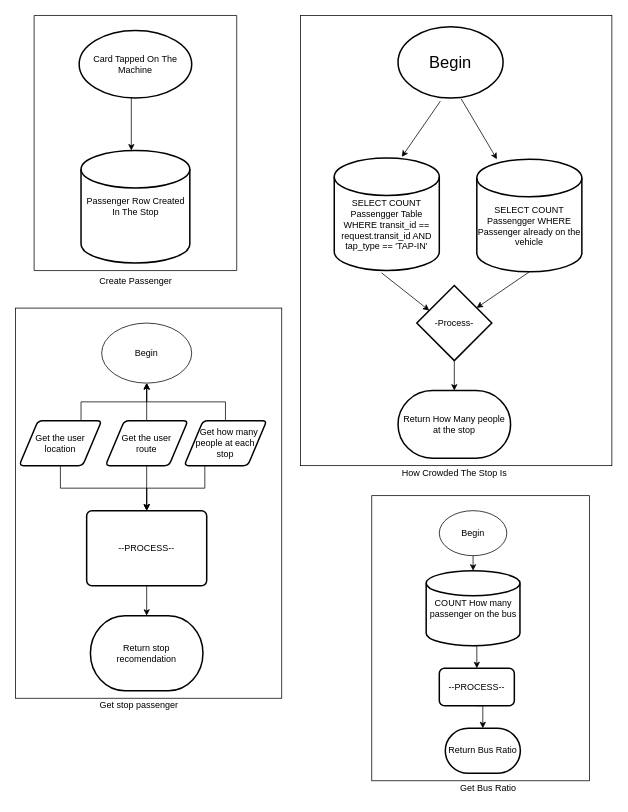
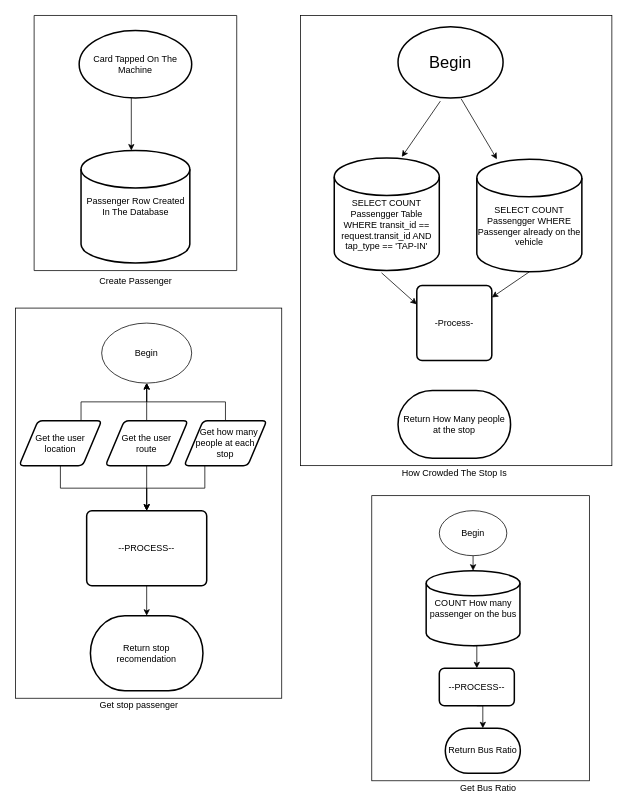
node "Passenger Row Created In The Stop": label "Passenger Row Created In The Stop" -> "Passenger Row Created In The Database"
node "-Process-": shape diamond -> rounded rectangle
edge "-Process-" -> "Return How Many people at the stop": removed
